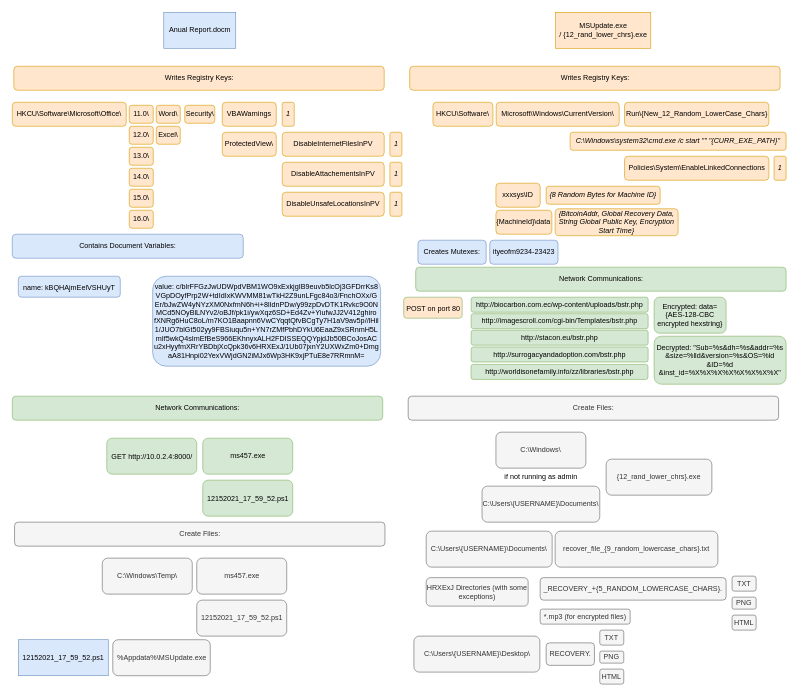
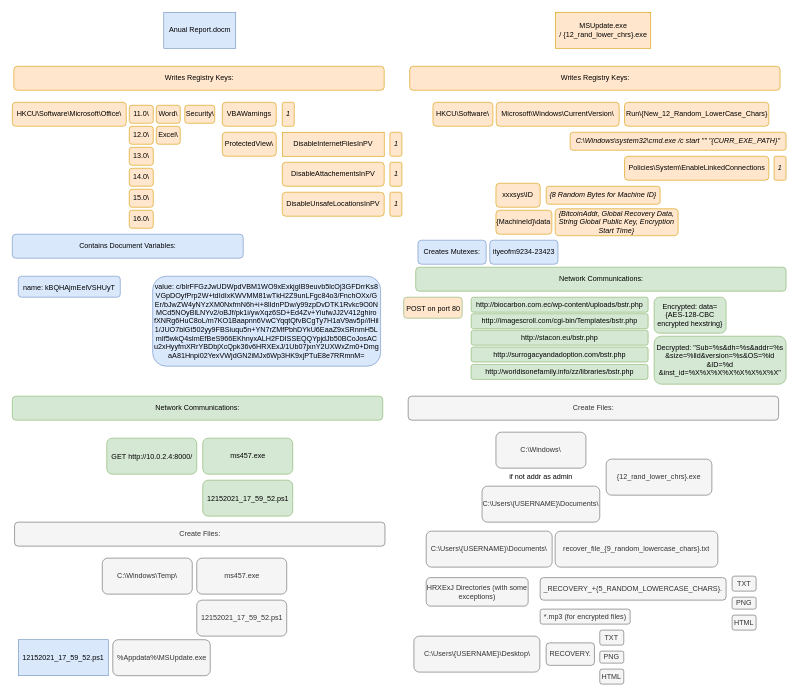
node "DisableInternetFilesInPV": shape rounded rectangle -> rectangle
node "if not running as admin": label "if not running as admin" -> "if not addr as admin"
